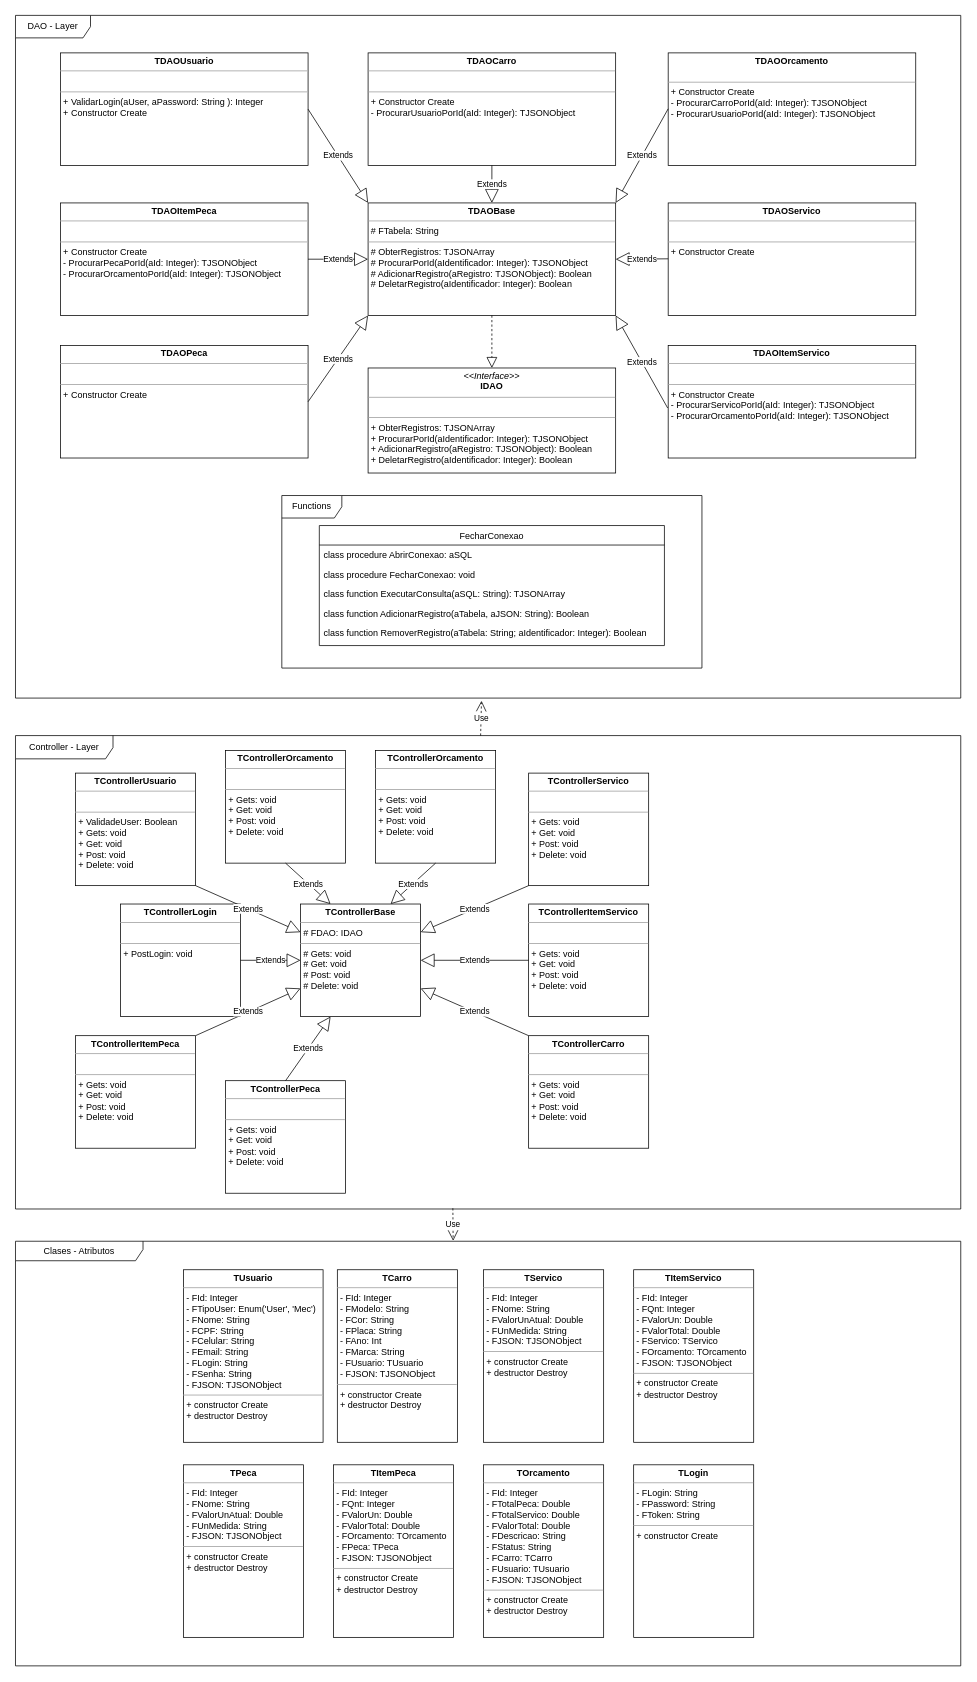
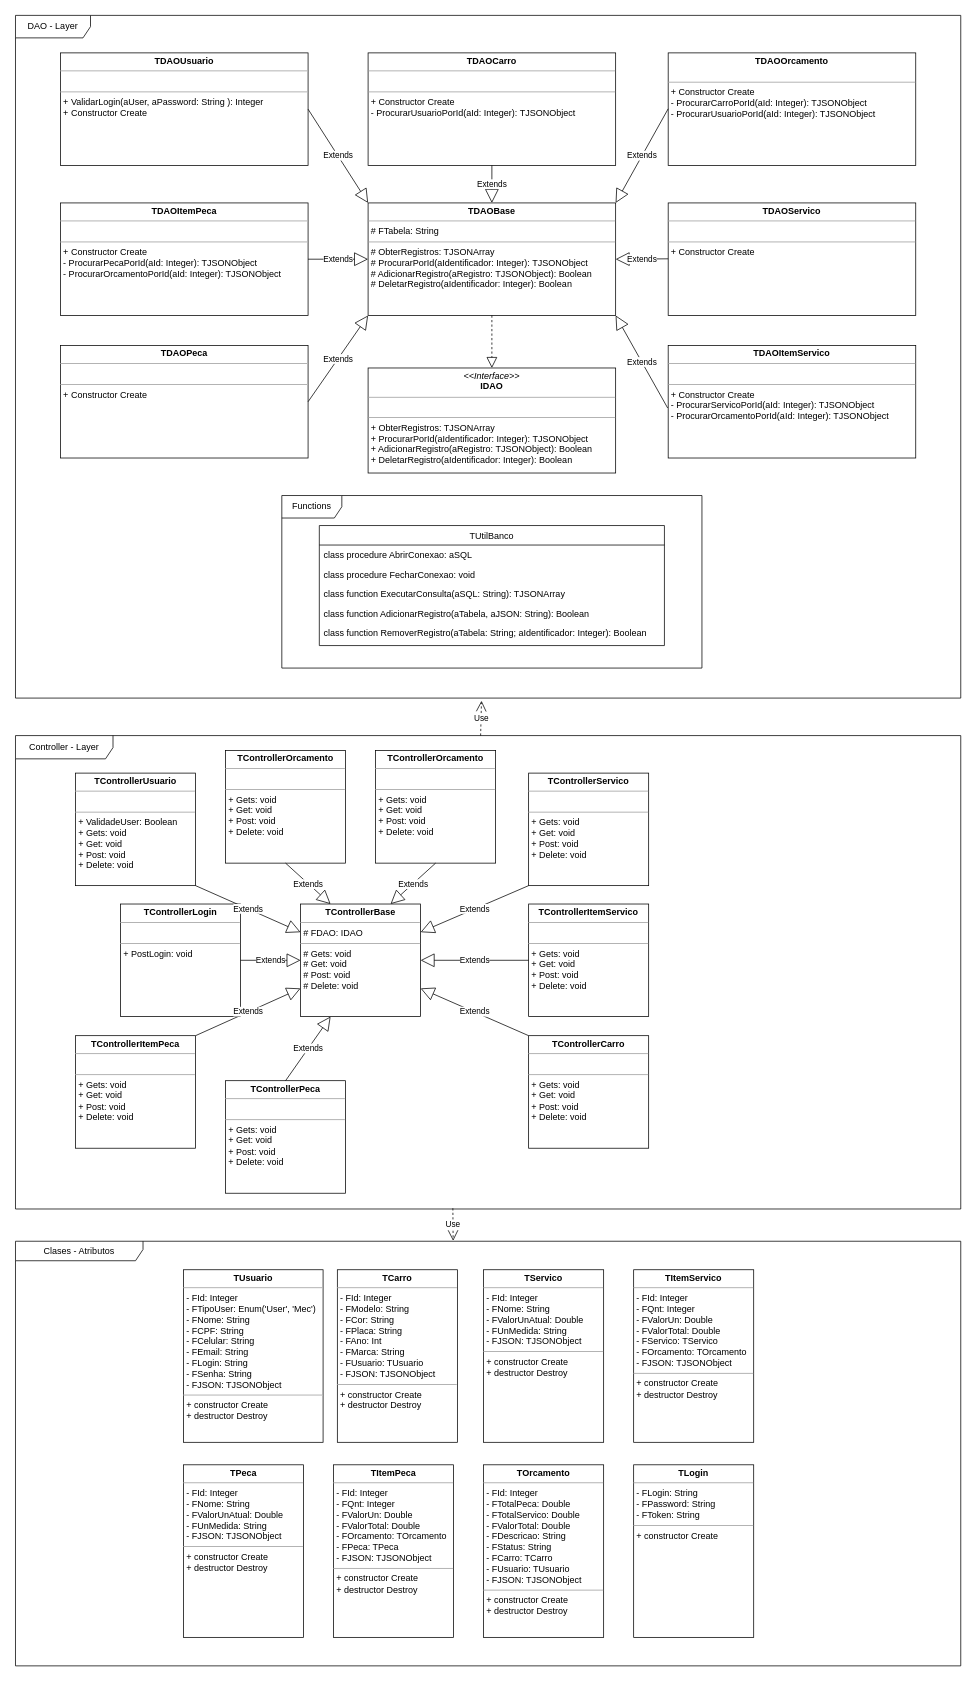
node "FecharConexao": label "FecharConexao" -> "TUtilBanco"
